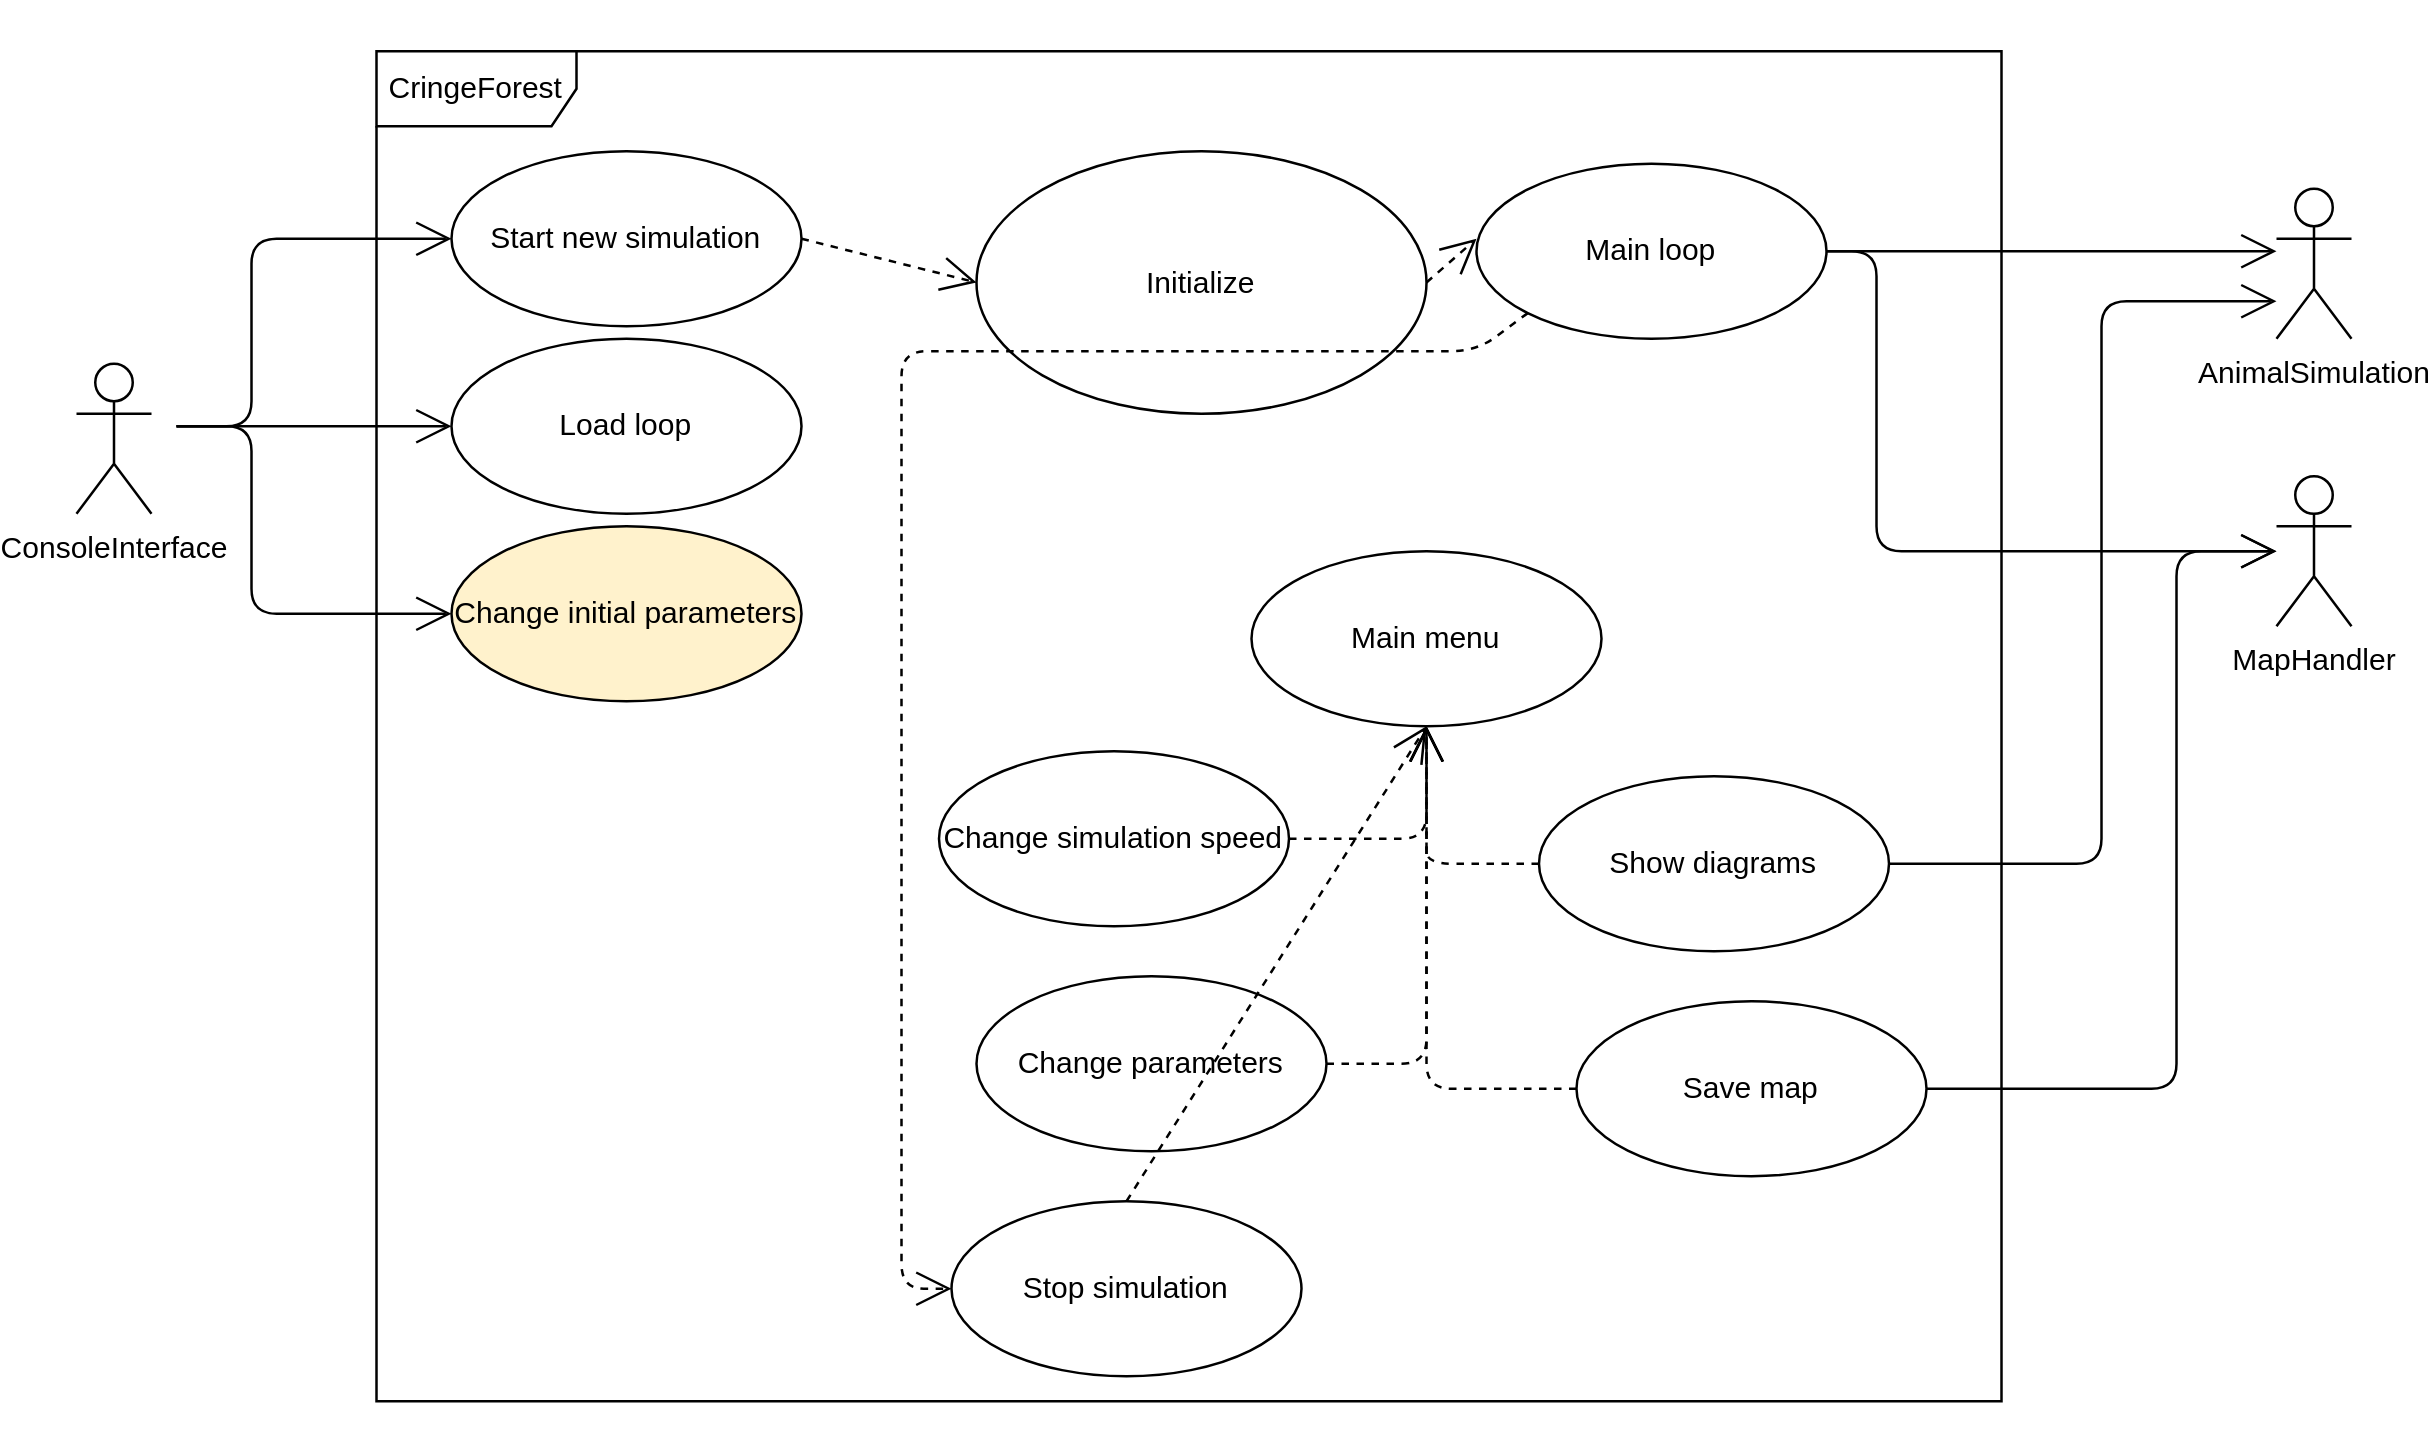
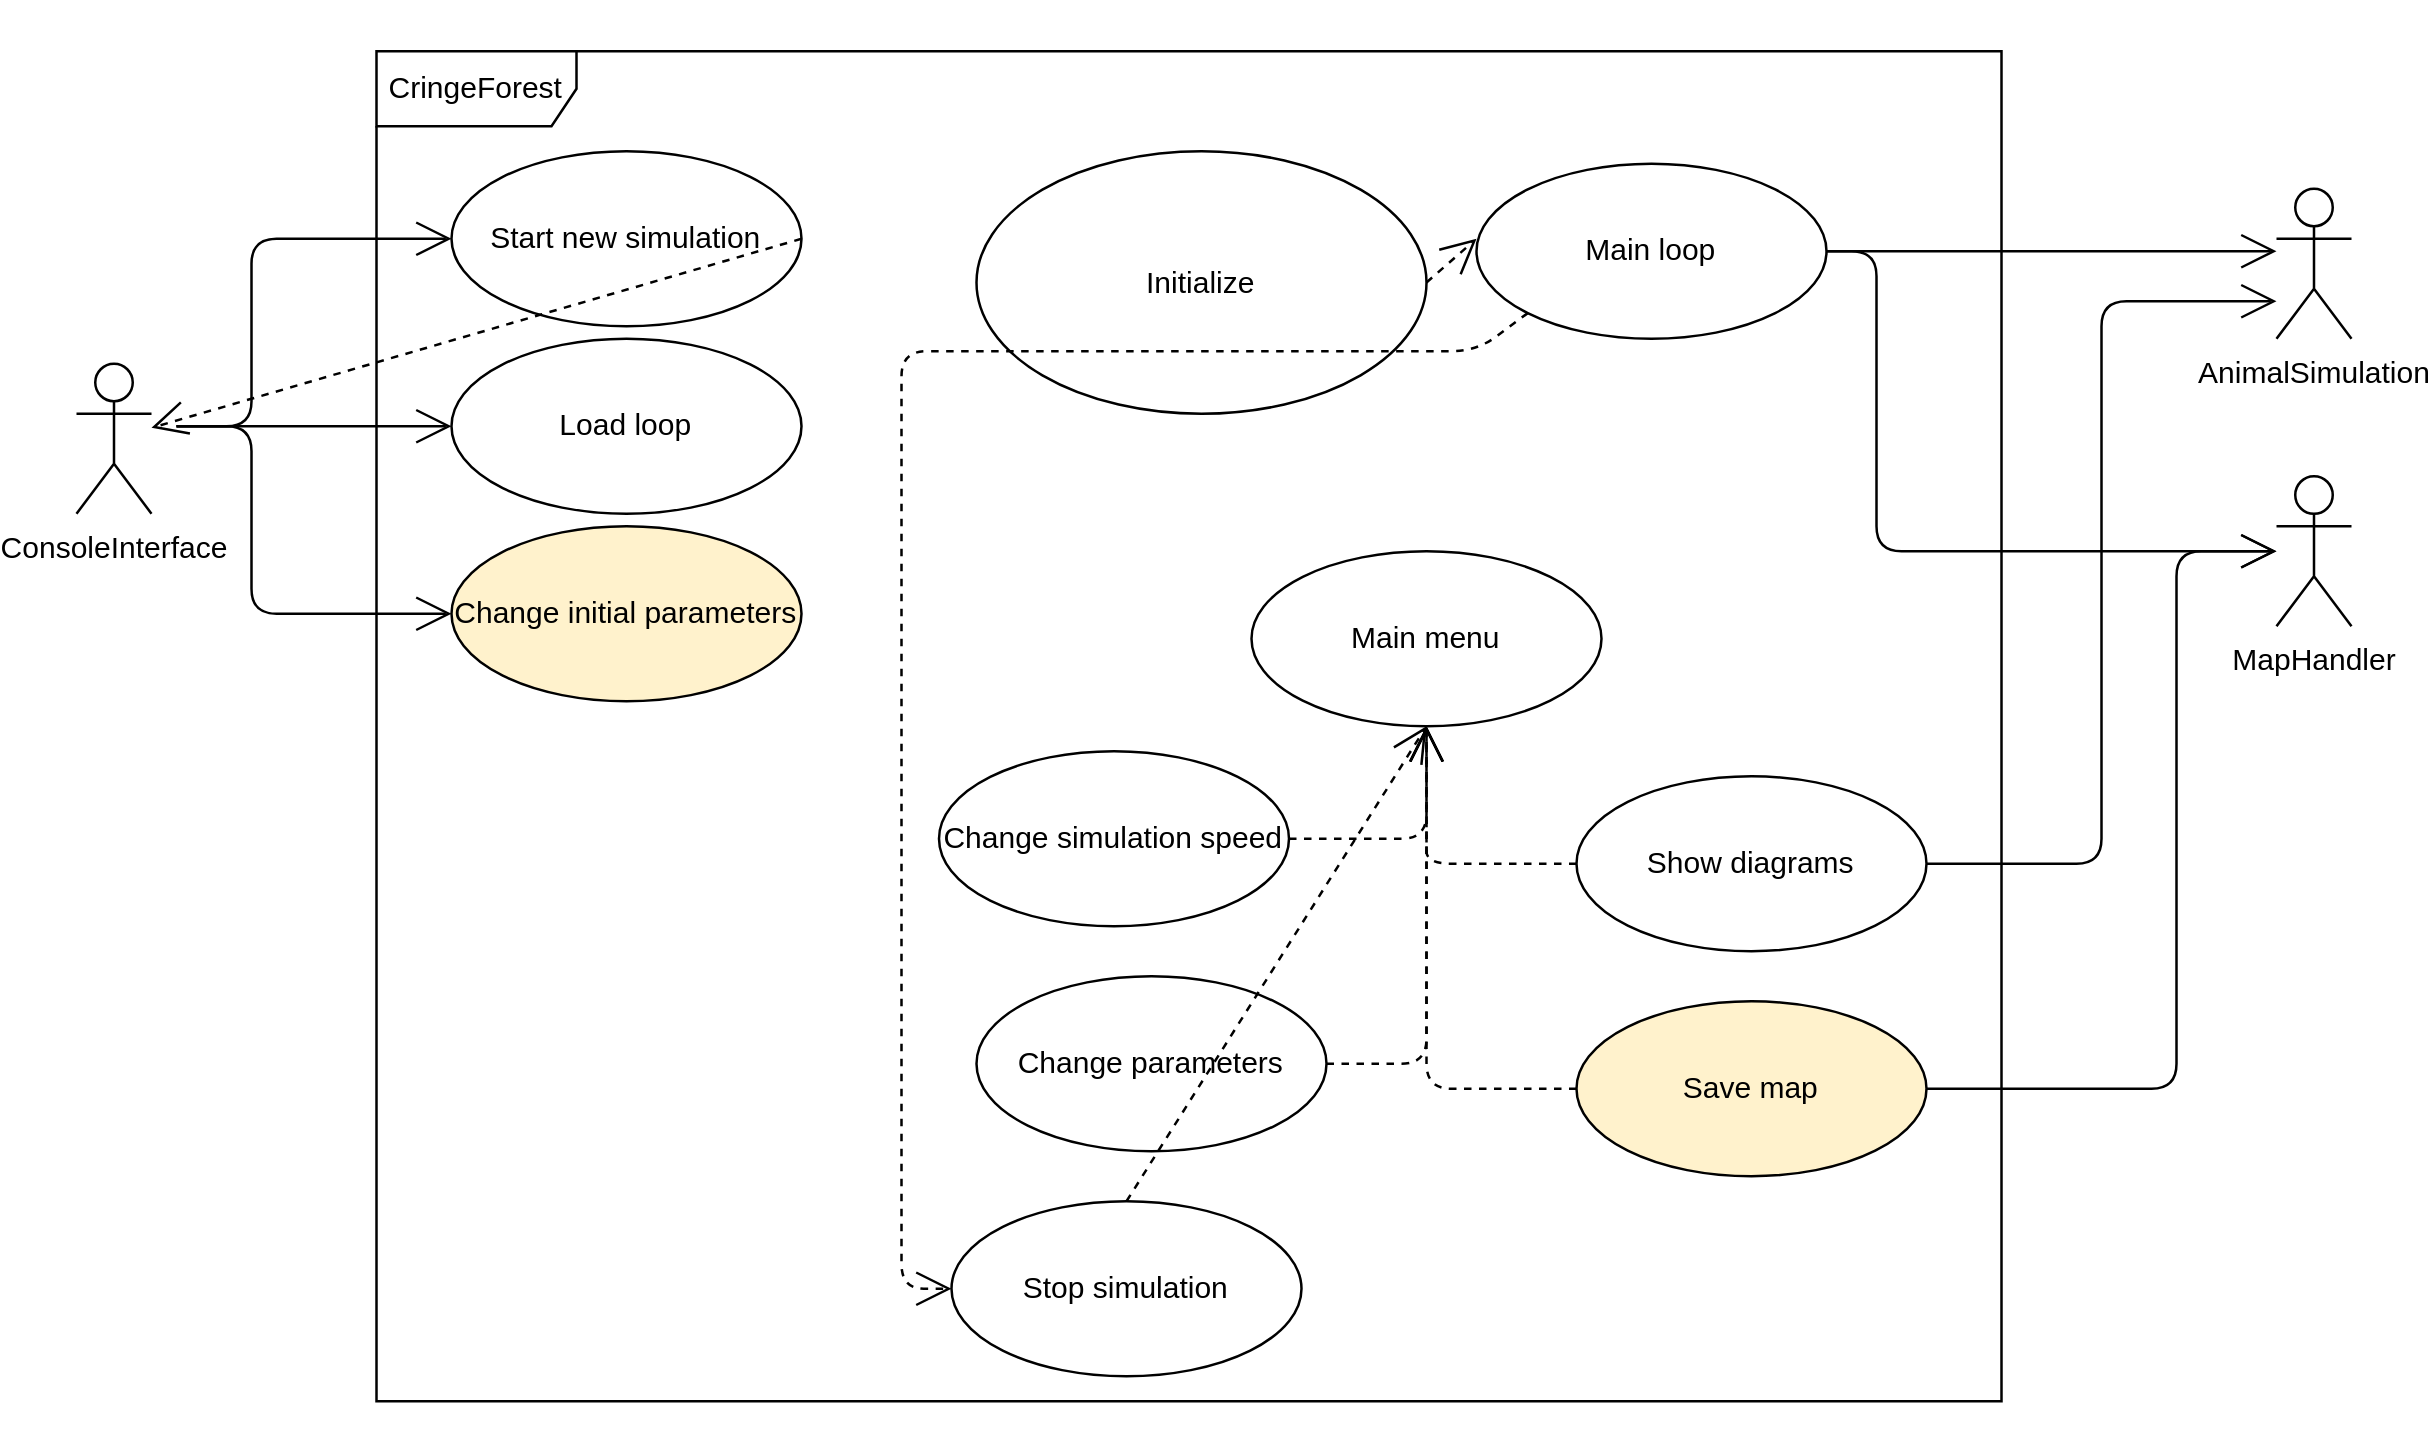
edge "Start new simulation" -> "Initialize": now "Start new simulation" -> "ConsoleInterface"
node "Show diagrams": moved (1714, 864) -> (1751, 864)
node "Save map": fillcolor #ffffff -> #fff2cc
